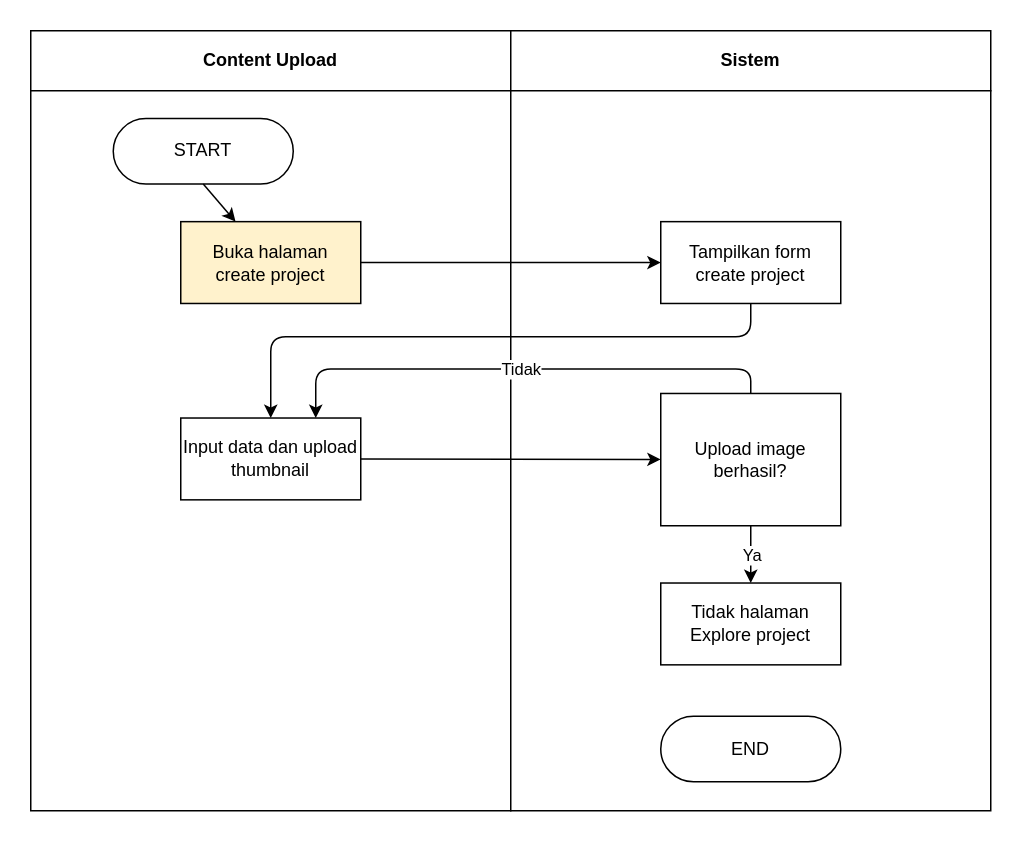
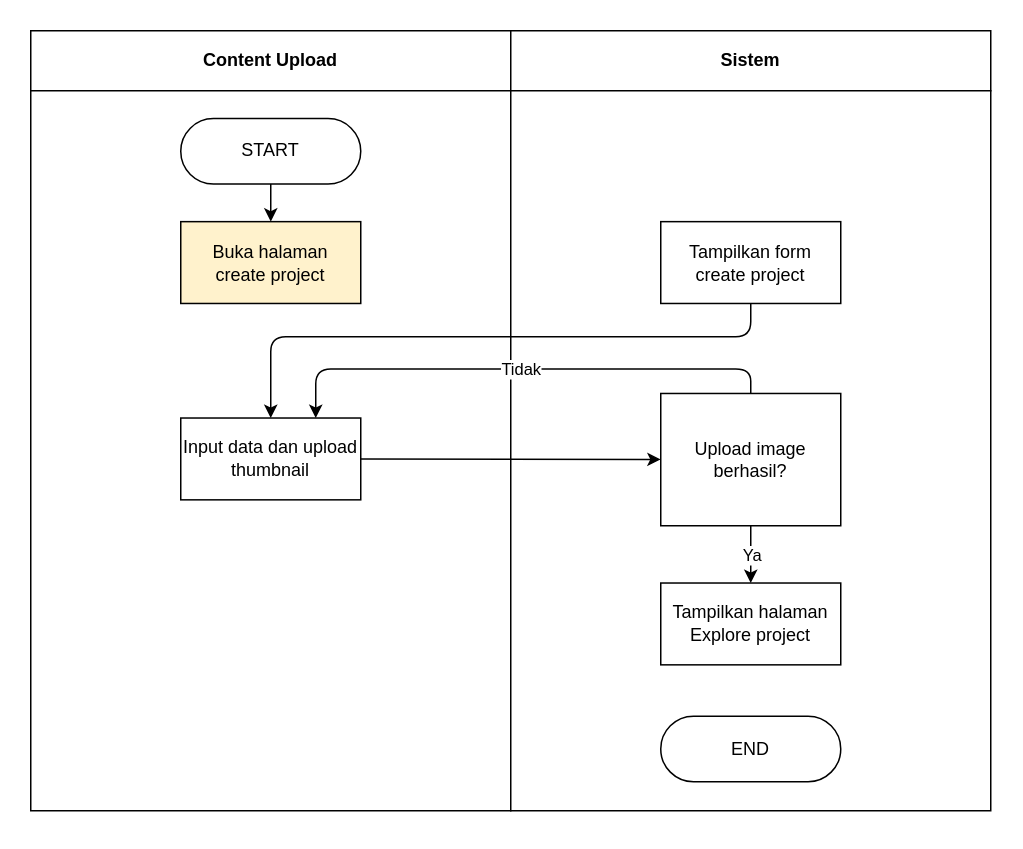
node "START": moved (203, 151) -> (271, 151)
edge "Buka halaman create project" -> "Tampilkan form create project": removed
node "Tidak halaman Explore project": label "Tidak halaman Explore project" -> "Tampilkan halaman Explore project"
